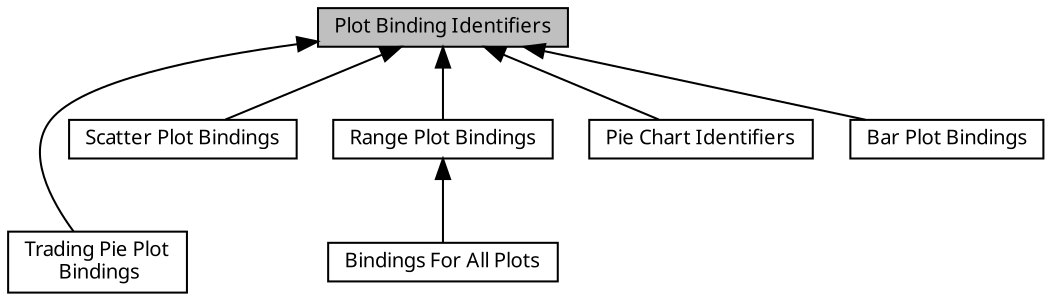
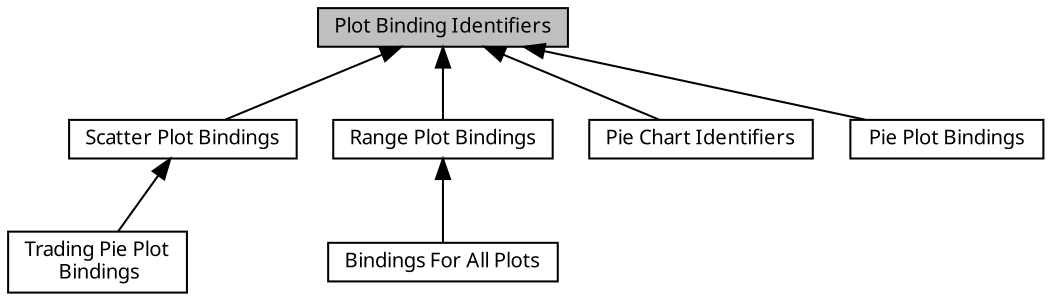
edge "Trading Pie Plot Bindings" -> "Plot Binding Identifiers": now "Trading Pie Plot Bindings" -> "Scatter Plot Bindings"
node "Bar Plot Bindings": label "Bar Plot Bindings" -> "Pie Plot Bindings"
